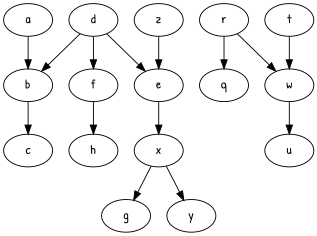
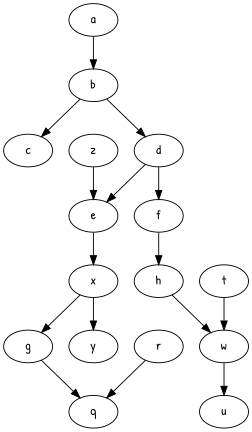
edge "d" -> "b": reversed
edge "r" -> "w": now "h" -> "w"
edge "g" -> "q": added
